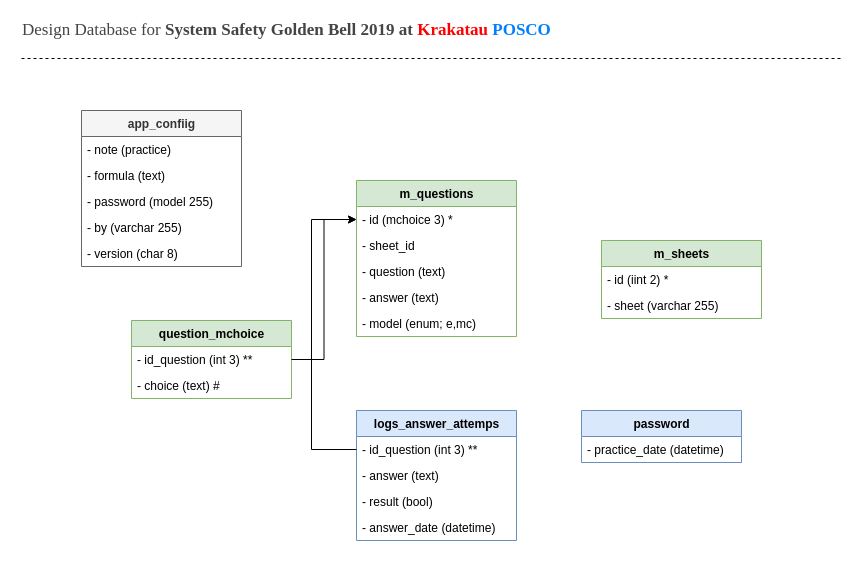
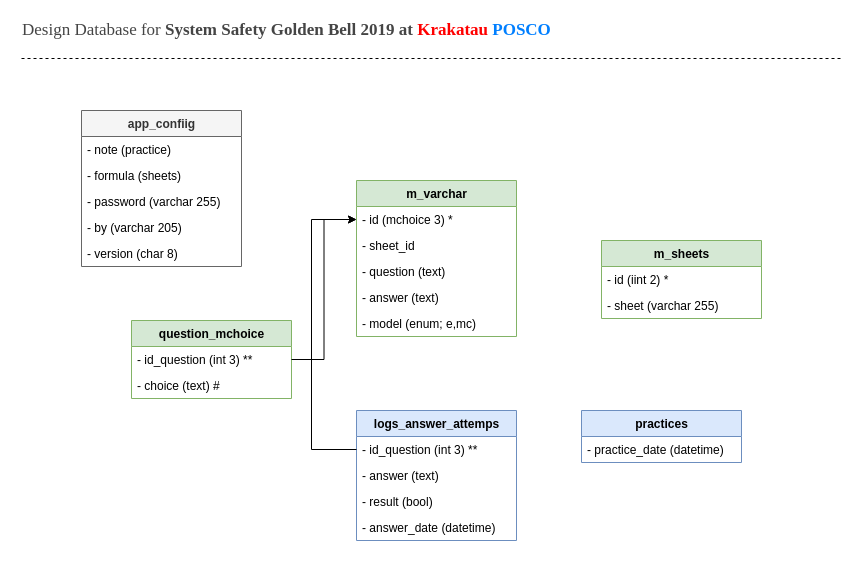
node "- formula (text)": label "- formula (text)" -> "- formula (sheets)"
node "m_questions": label "m_questions" -> "m_varchar"
node "- password (model 255)": label "- password (model 255)" -> "- password (varchar 255)"
node "- by (varchar 255)": label "- by (varchar 255)" -> "- by (varchar 205)"
node "password": label "password" -> "practices"
